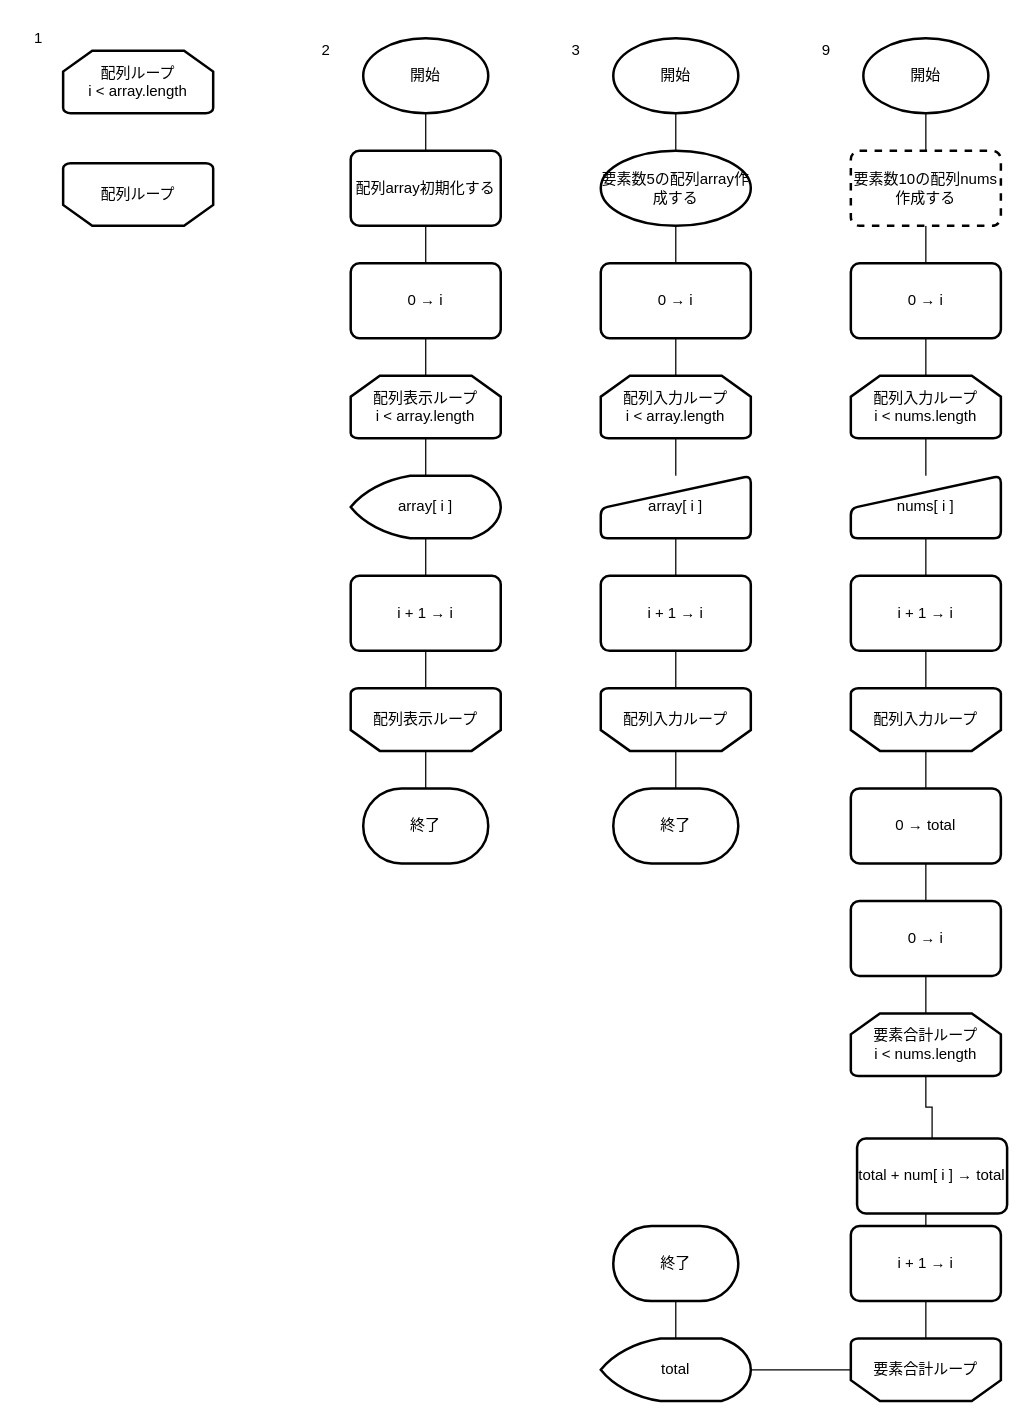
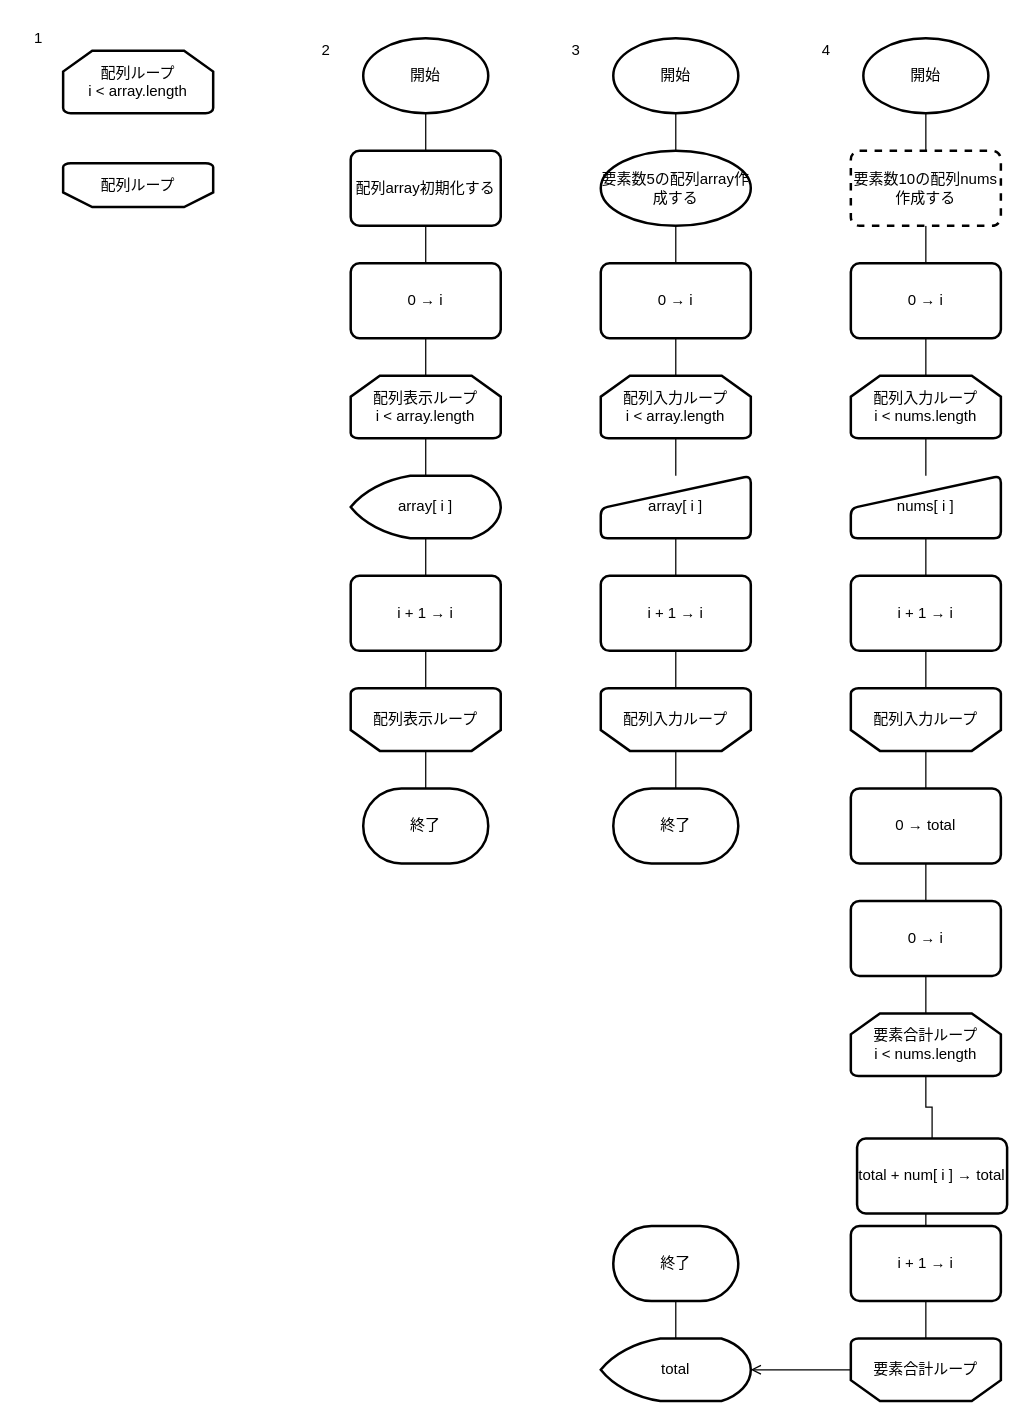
node "9": label "9" -> "4"
node "配列ループ": size 150x63 -> 150x44
edge "total" -- "要素合計ループ": arrowhead none -> open
